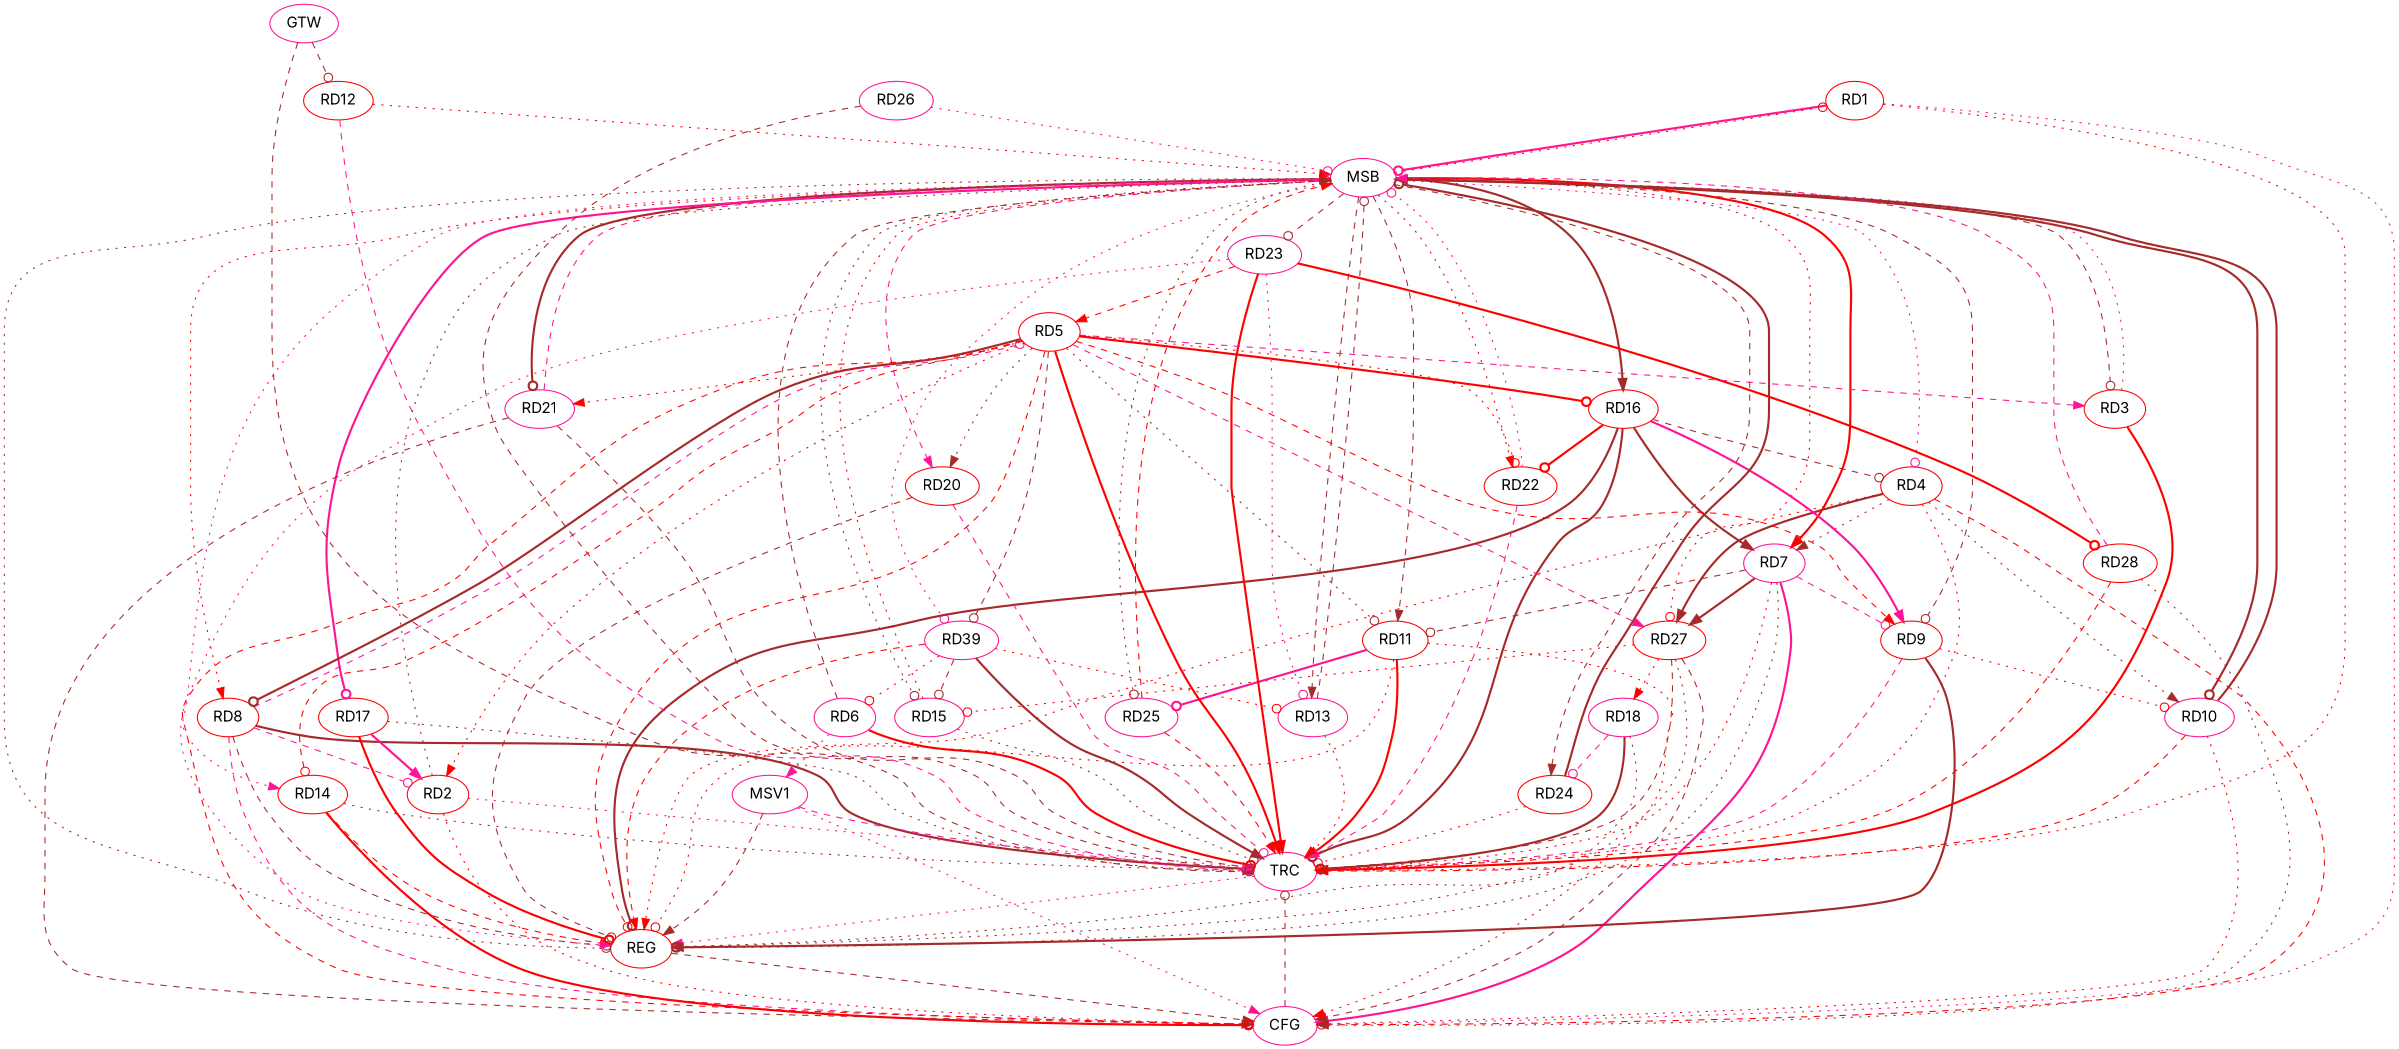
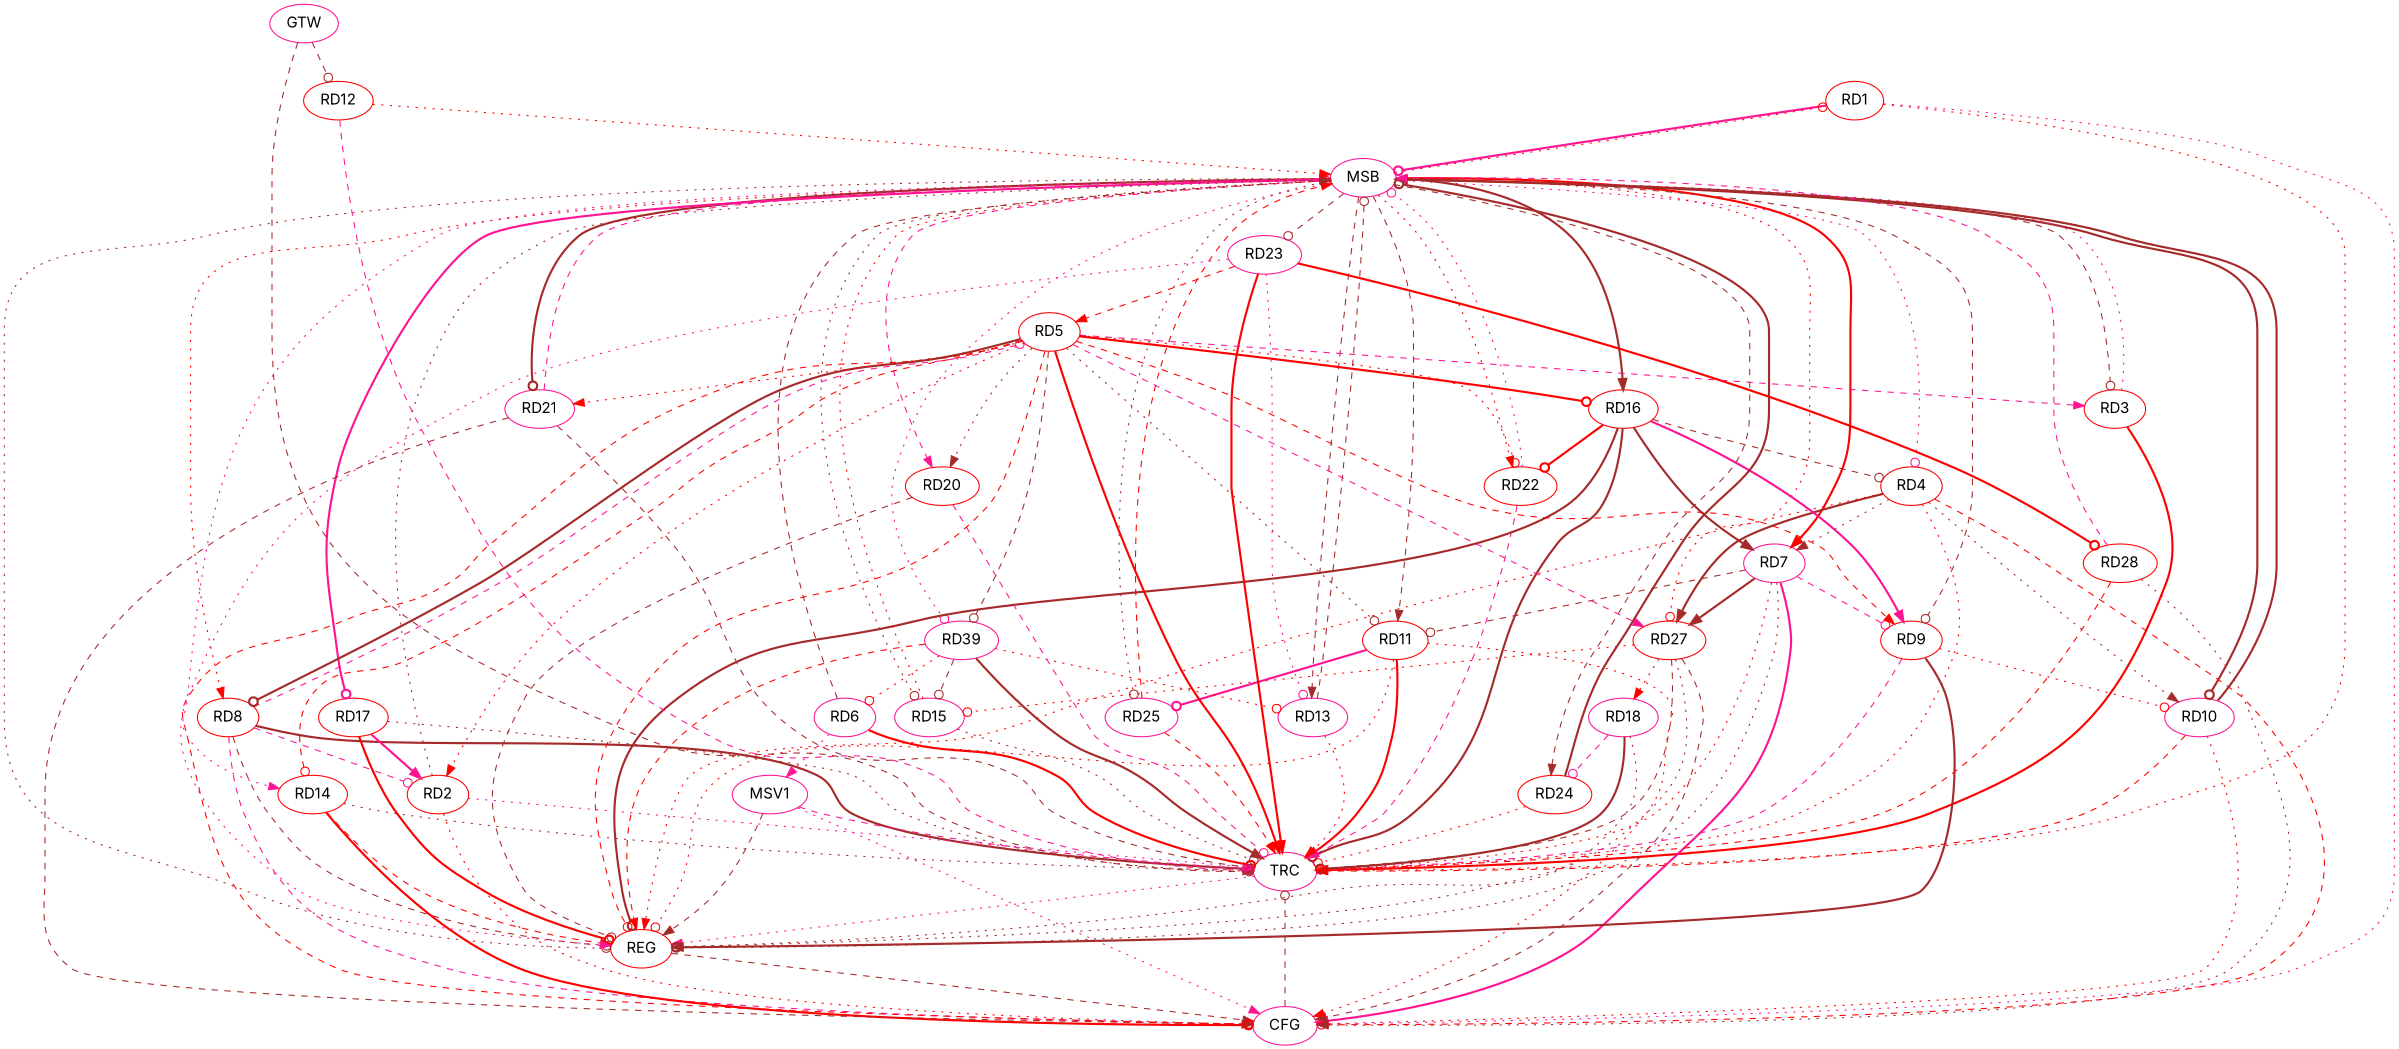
node "RD26": removed
